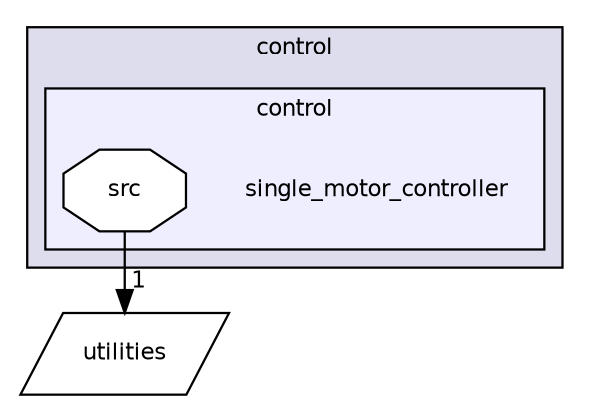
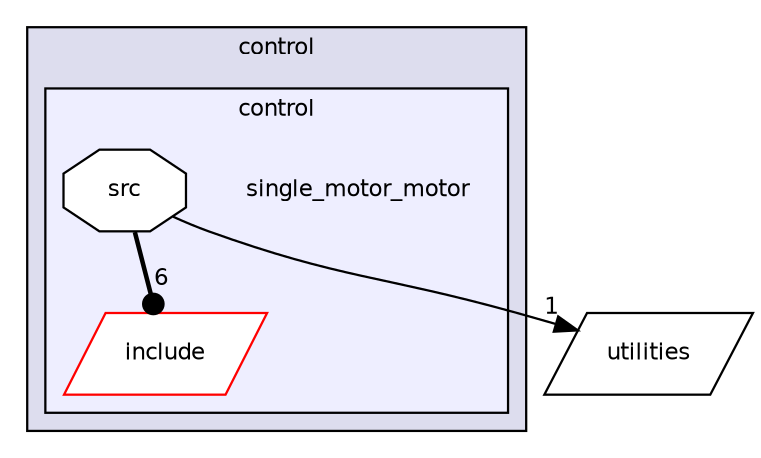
node "single_motor_controller": label "single_motor_controller" -> "single_motor_motor"
node "include": added
